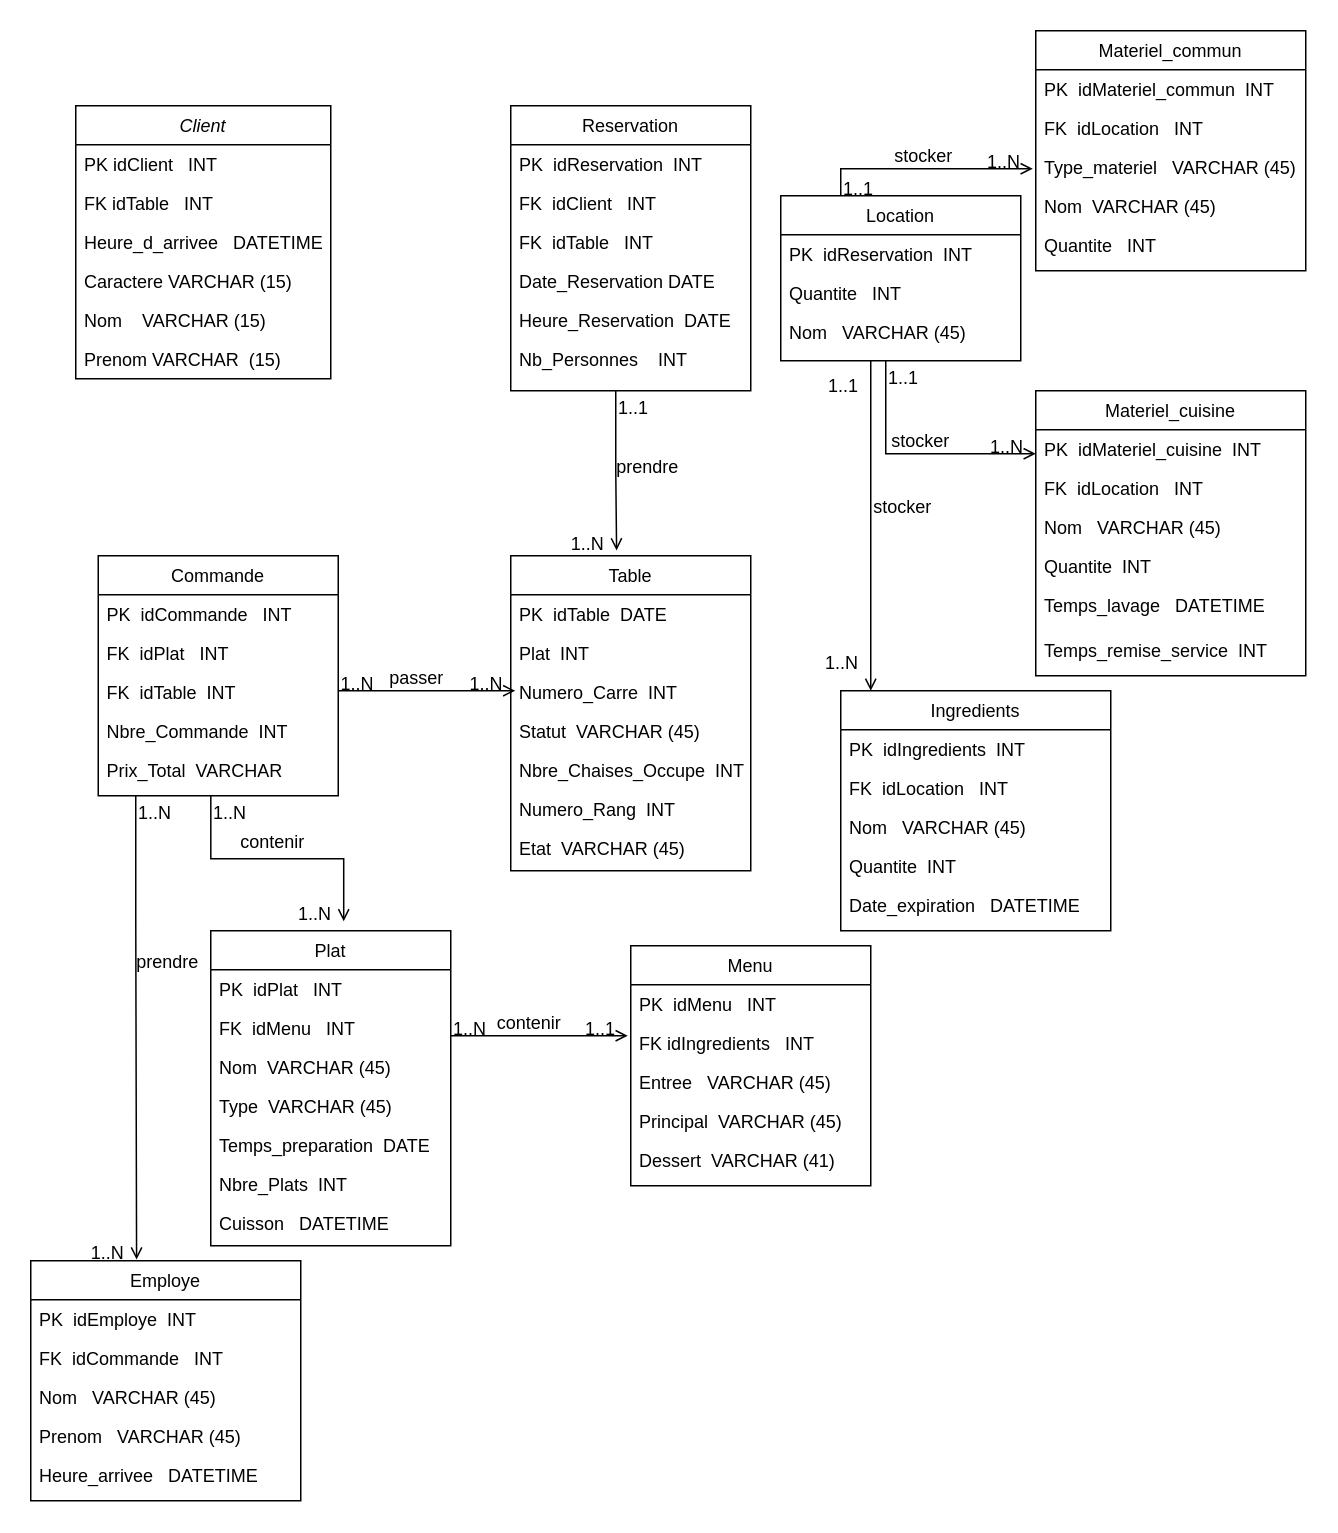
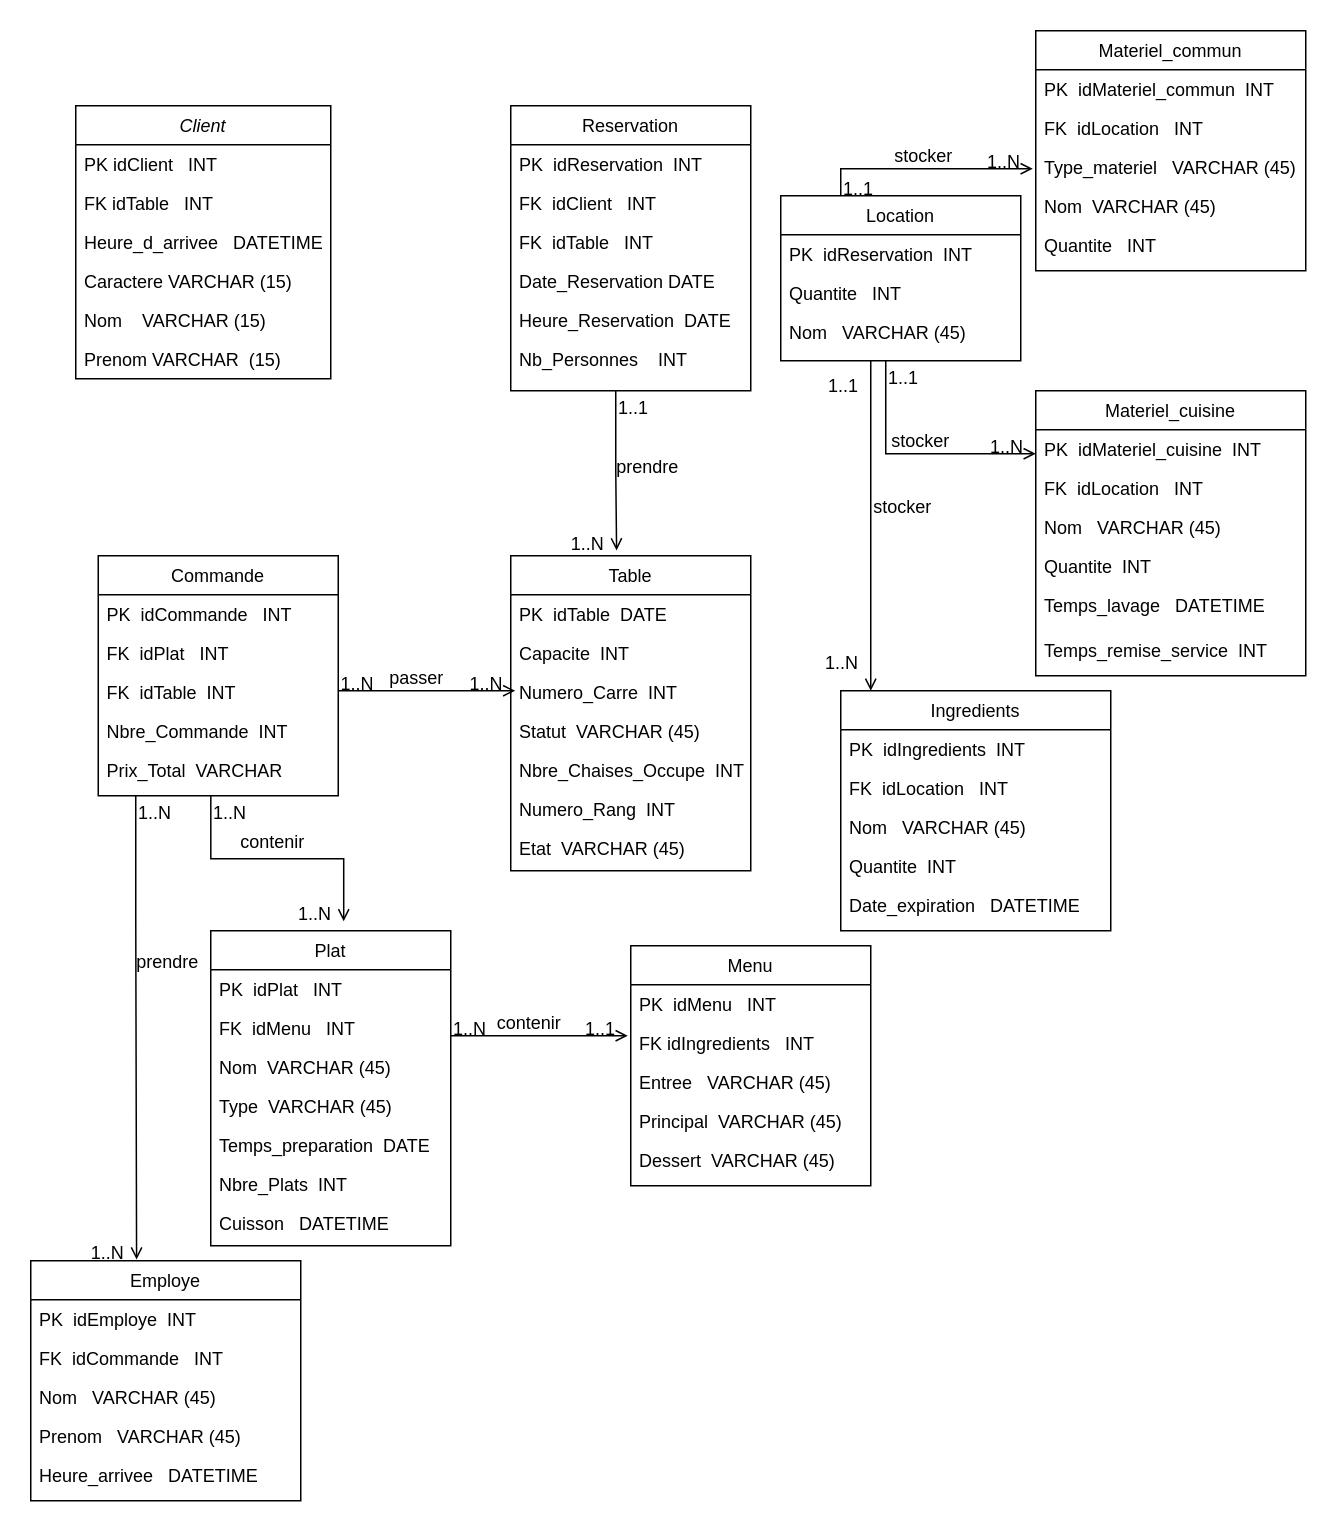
node "Plat INT": label "Plat INT" -> "Capacite INT"
node "Dessert VARCHAR (41)": label "Dessert VARCHAR (41)" -> "Dessert VARCHAR (45)"
